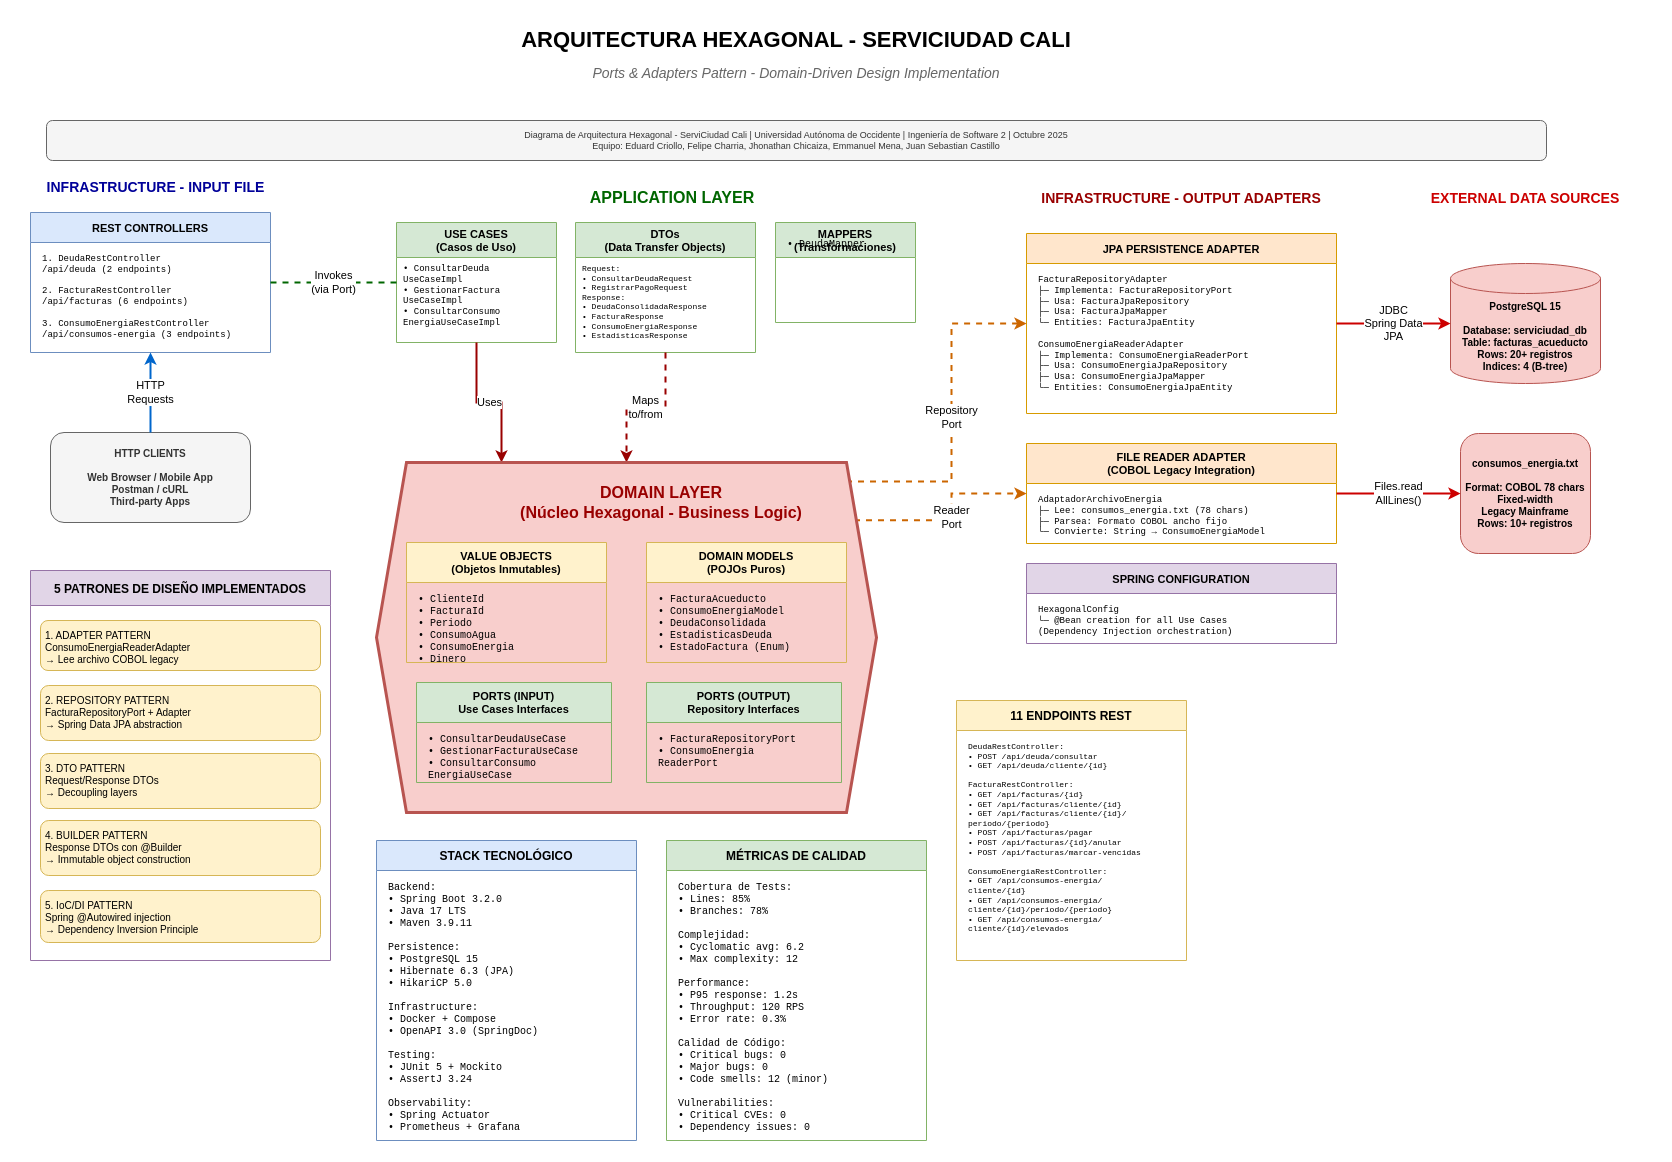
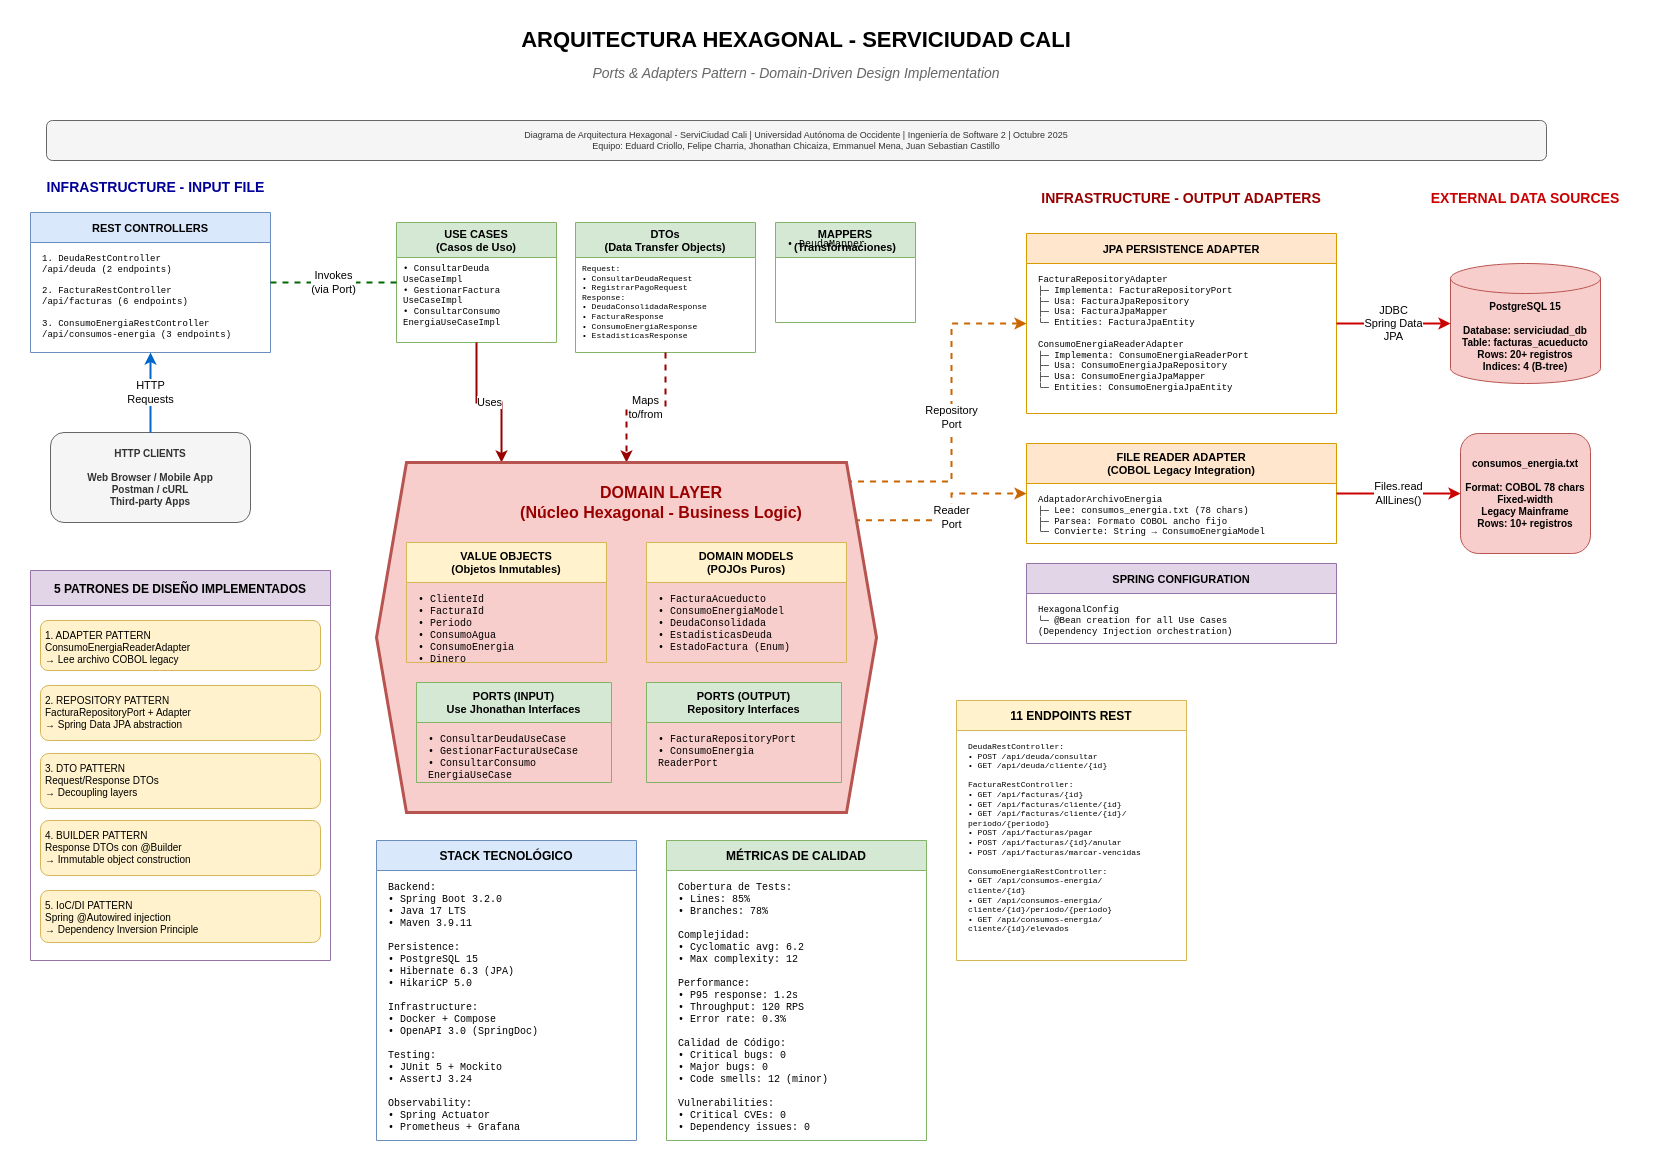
node "APPLICATION LAYER": removed
node "PORTS (INPUT) Use Cases Interfaces": label "PORTS (INPUT) Use Cases Interfaces" -> "PORTS (INPUT) Use Jhonathan Interfaces"
